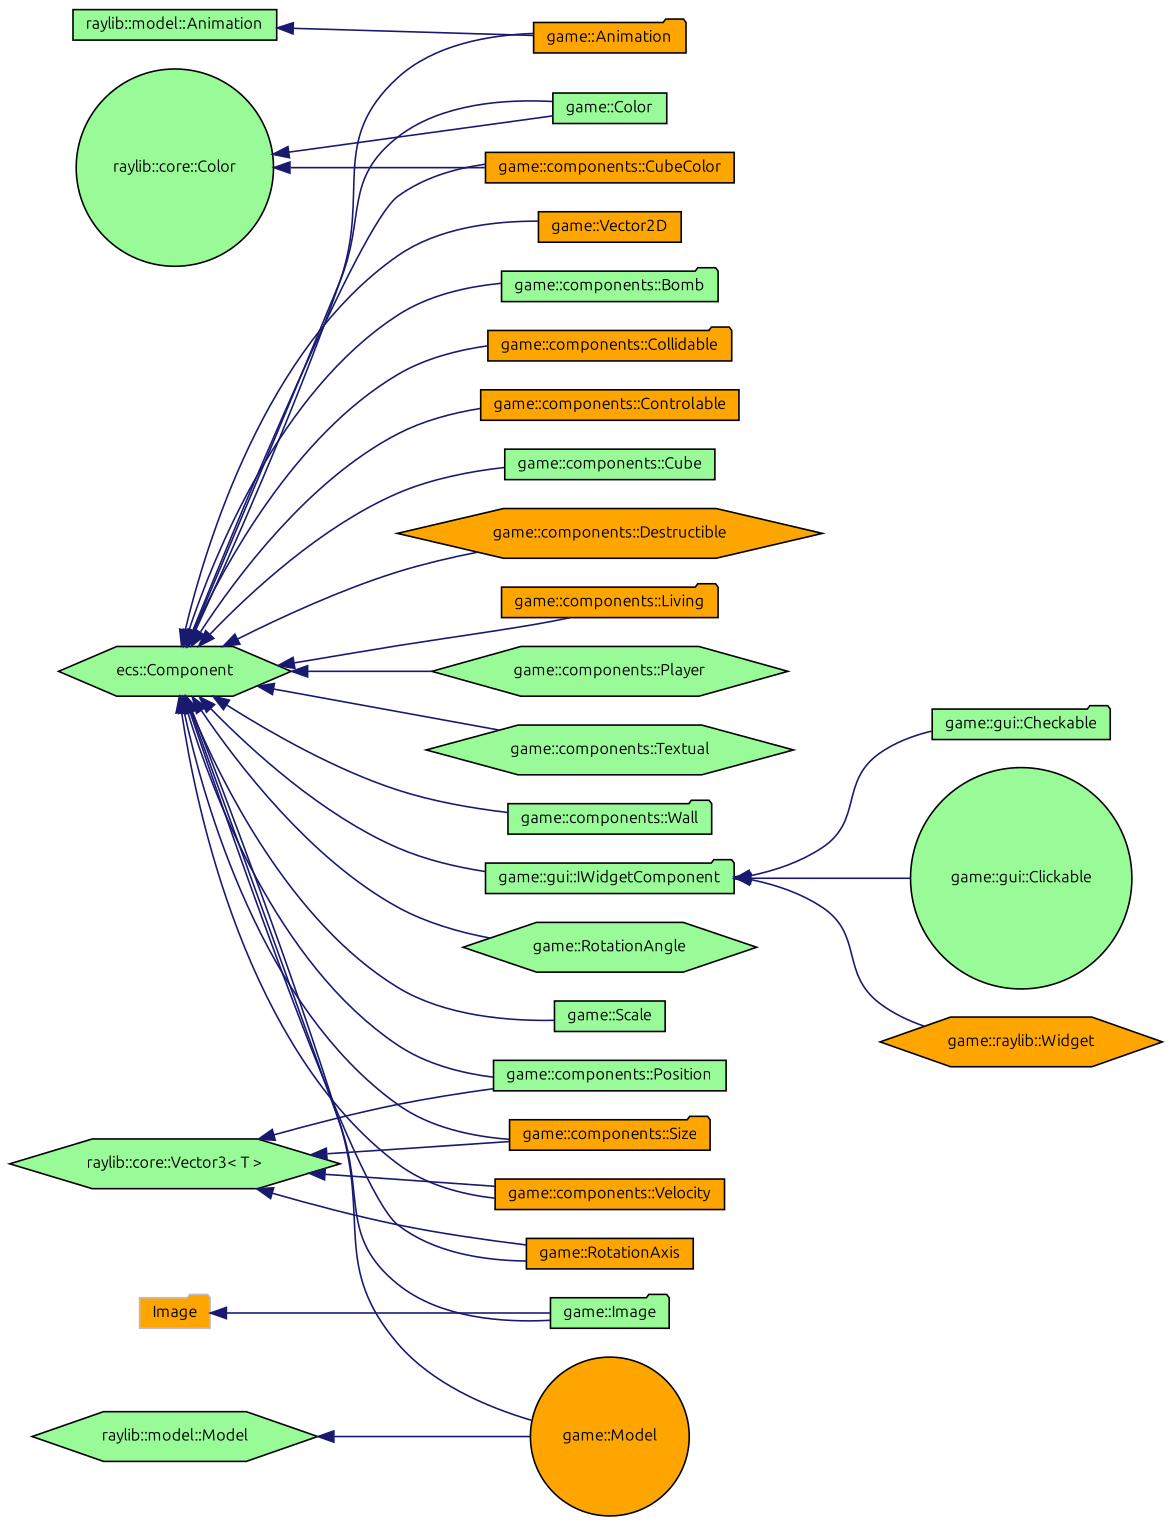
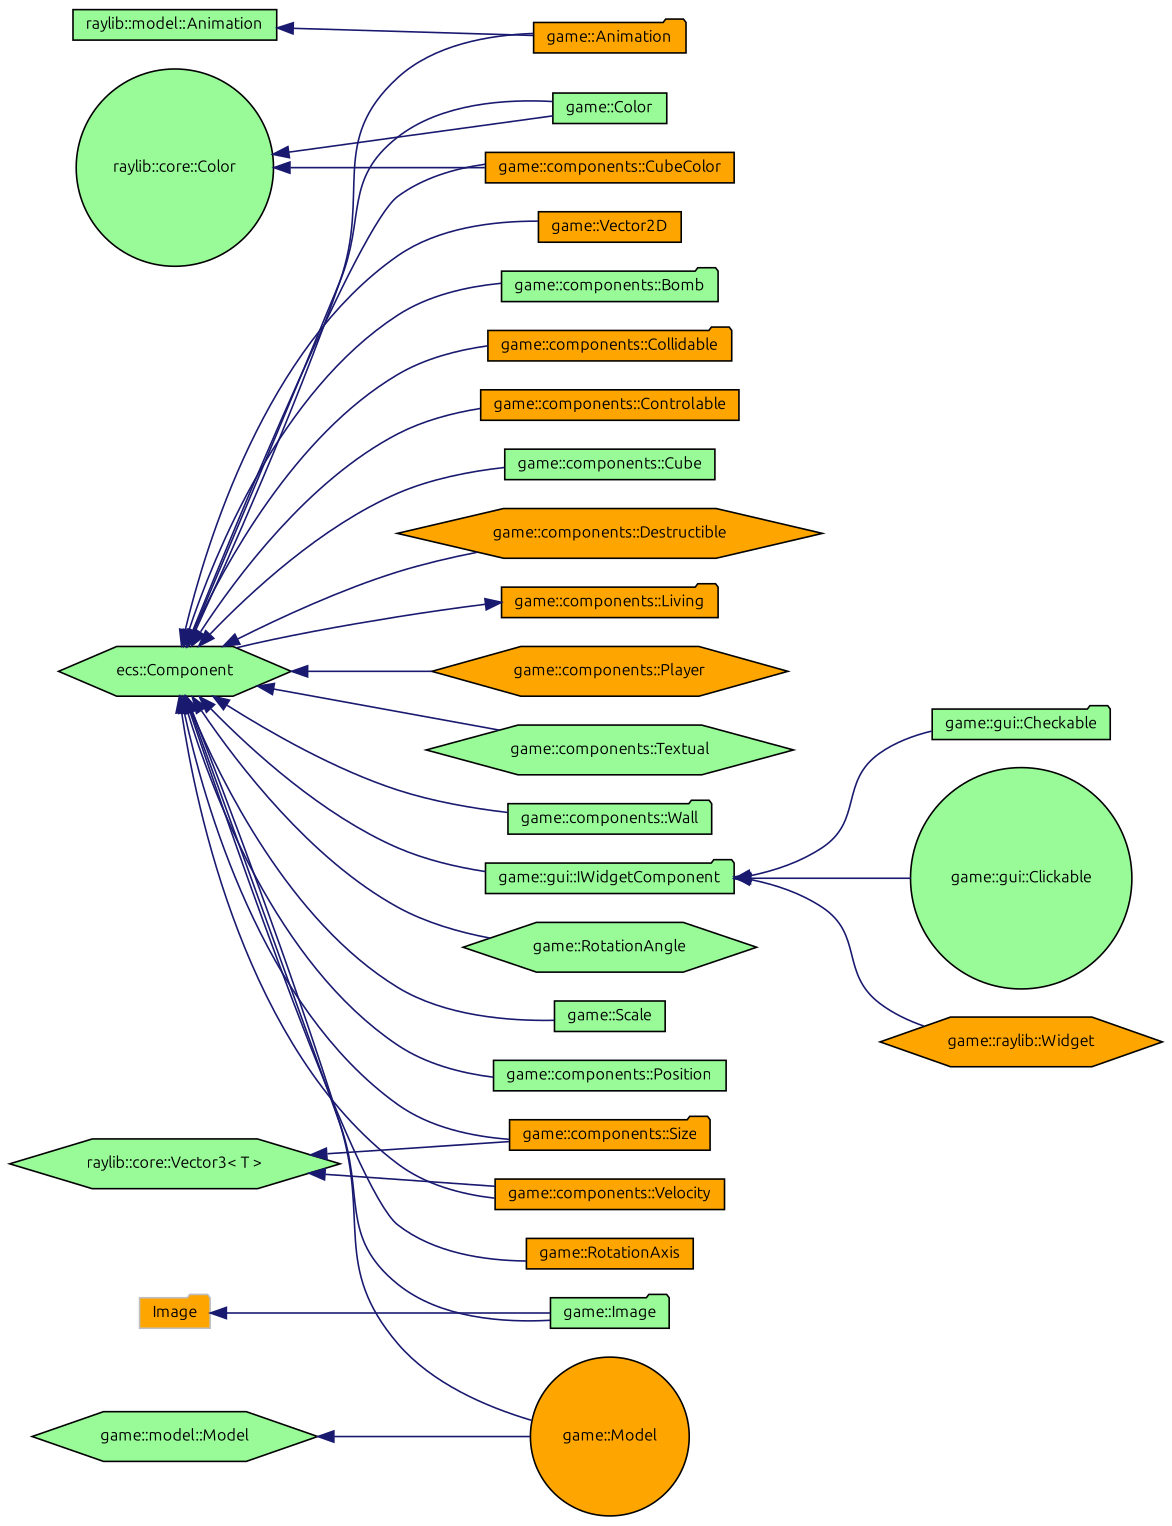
edge "game::components::Living" -> "ecs::Component": reversed
node "game::components::Player": fillcolor palegreen -> orange
edge "game::components::Position" -> "raylib::core::Vector3< T >": removed
edge "game::RotationAxis" -> "raylib::core::Vector3< T >": removed
node "raylib::model::Model": label "raylib::model::Model" -> "game::model::Model"
